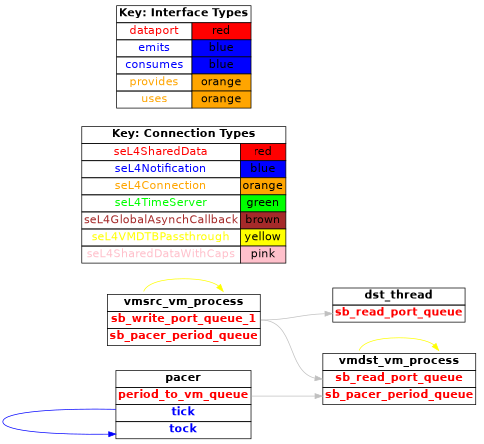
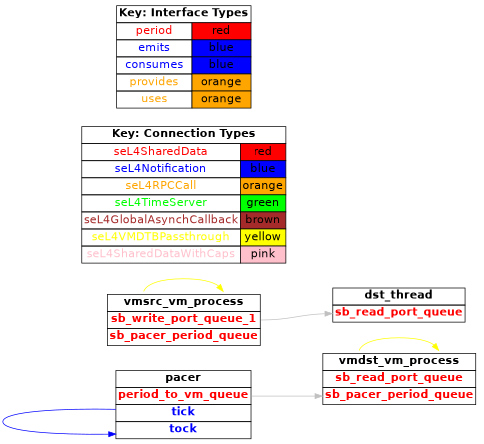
node "Key: Interface Types": text "dataport" -> "period"
node "Key: Connection Types": text "seL4Connection" -> "seL4RPCCall"
edge "vmsrc_vm_process" -> "vmdst_vm_process": removed
